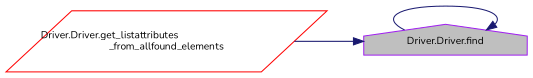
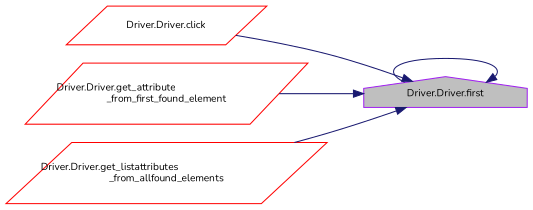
node "Driver.Driver.click": added
node "Driver.Driver.find": label "Driver.Driver.find" -> "Driver.Driver.first"
node "Driver.Driver.get_attribute _from_first_found_element": added
